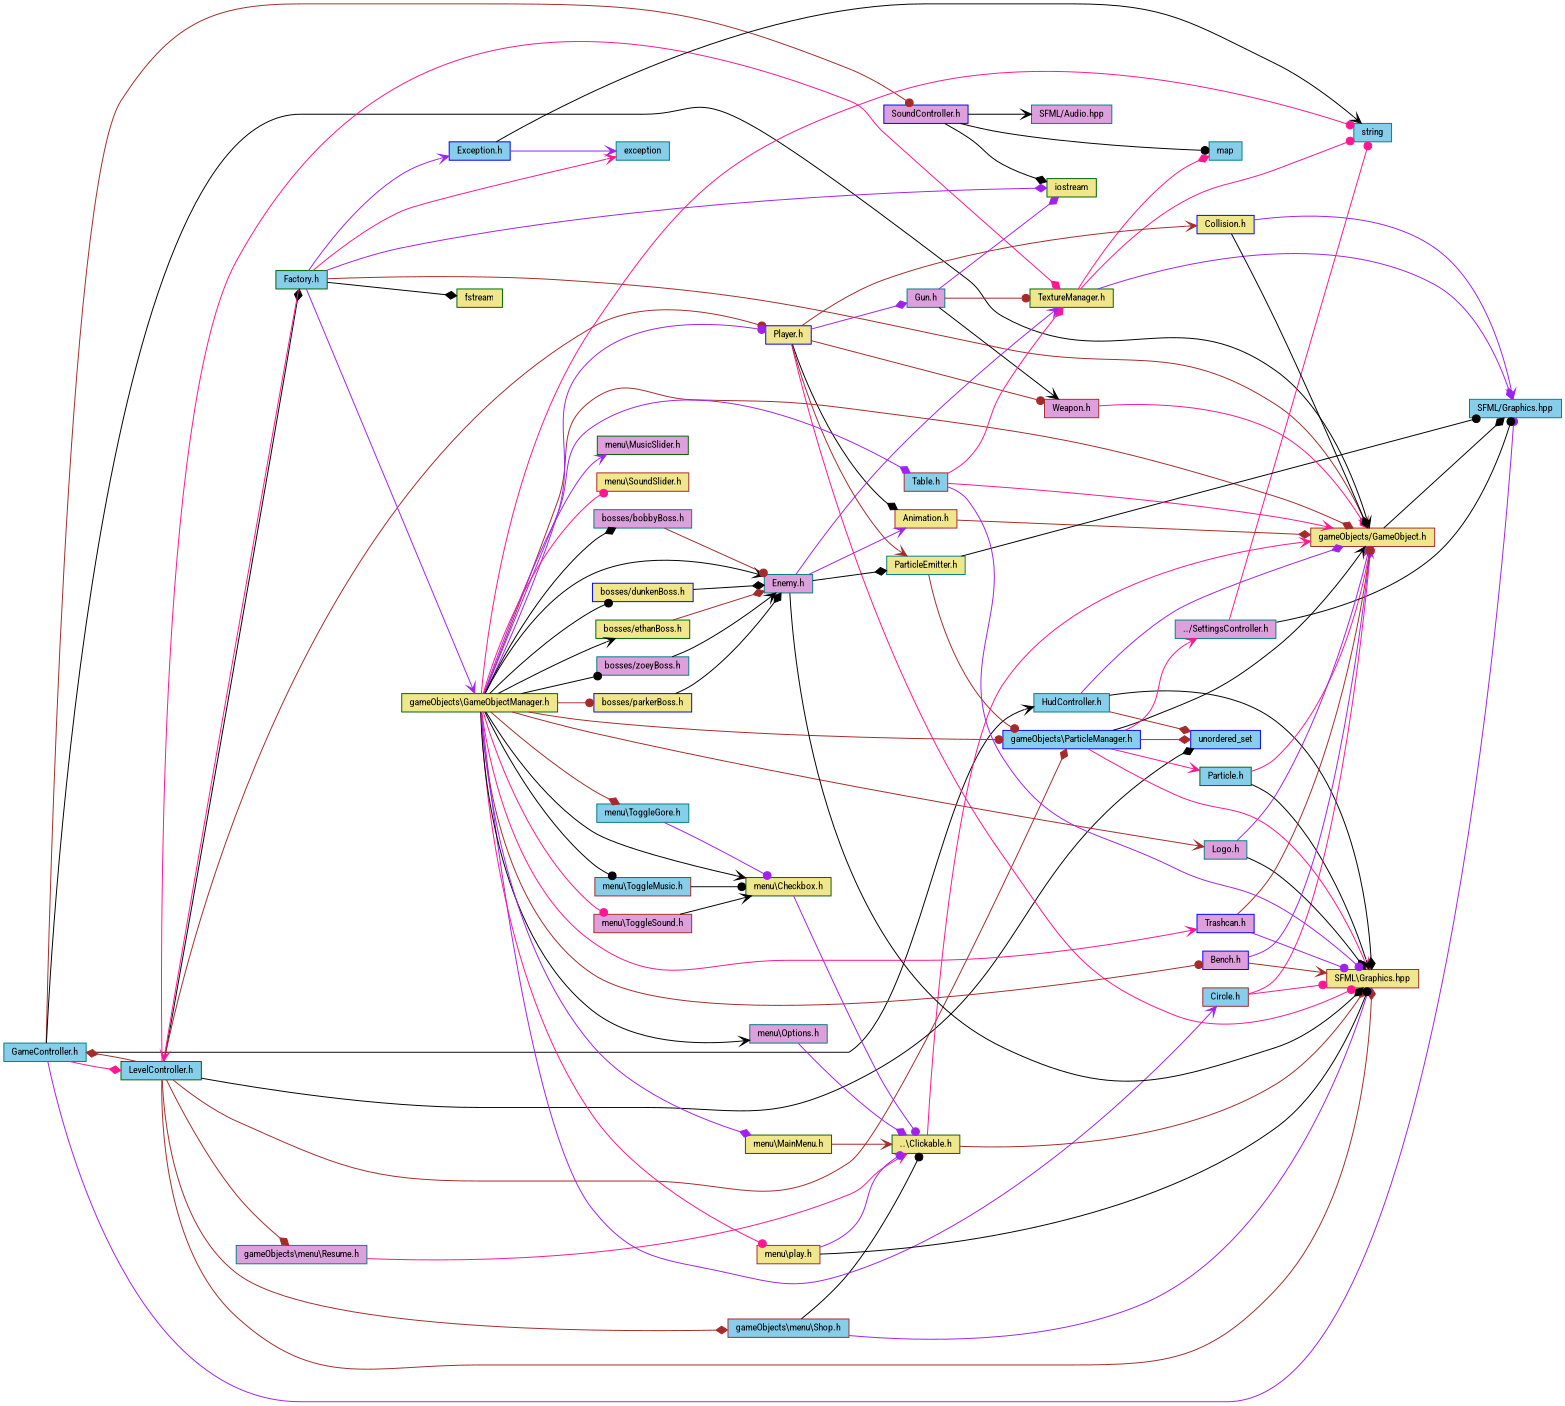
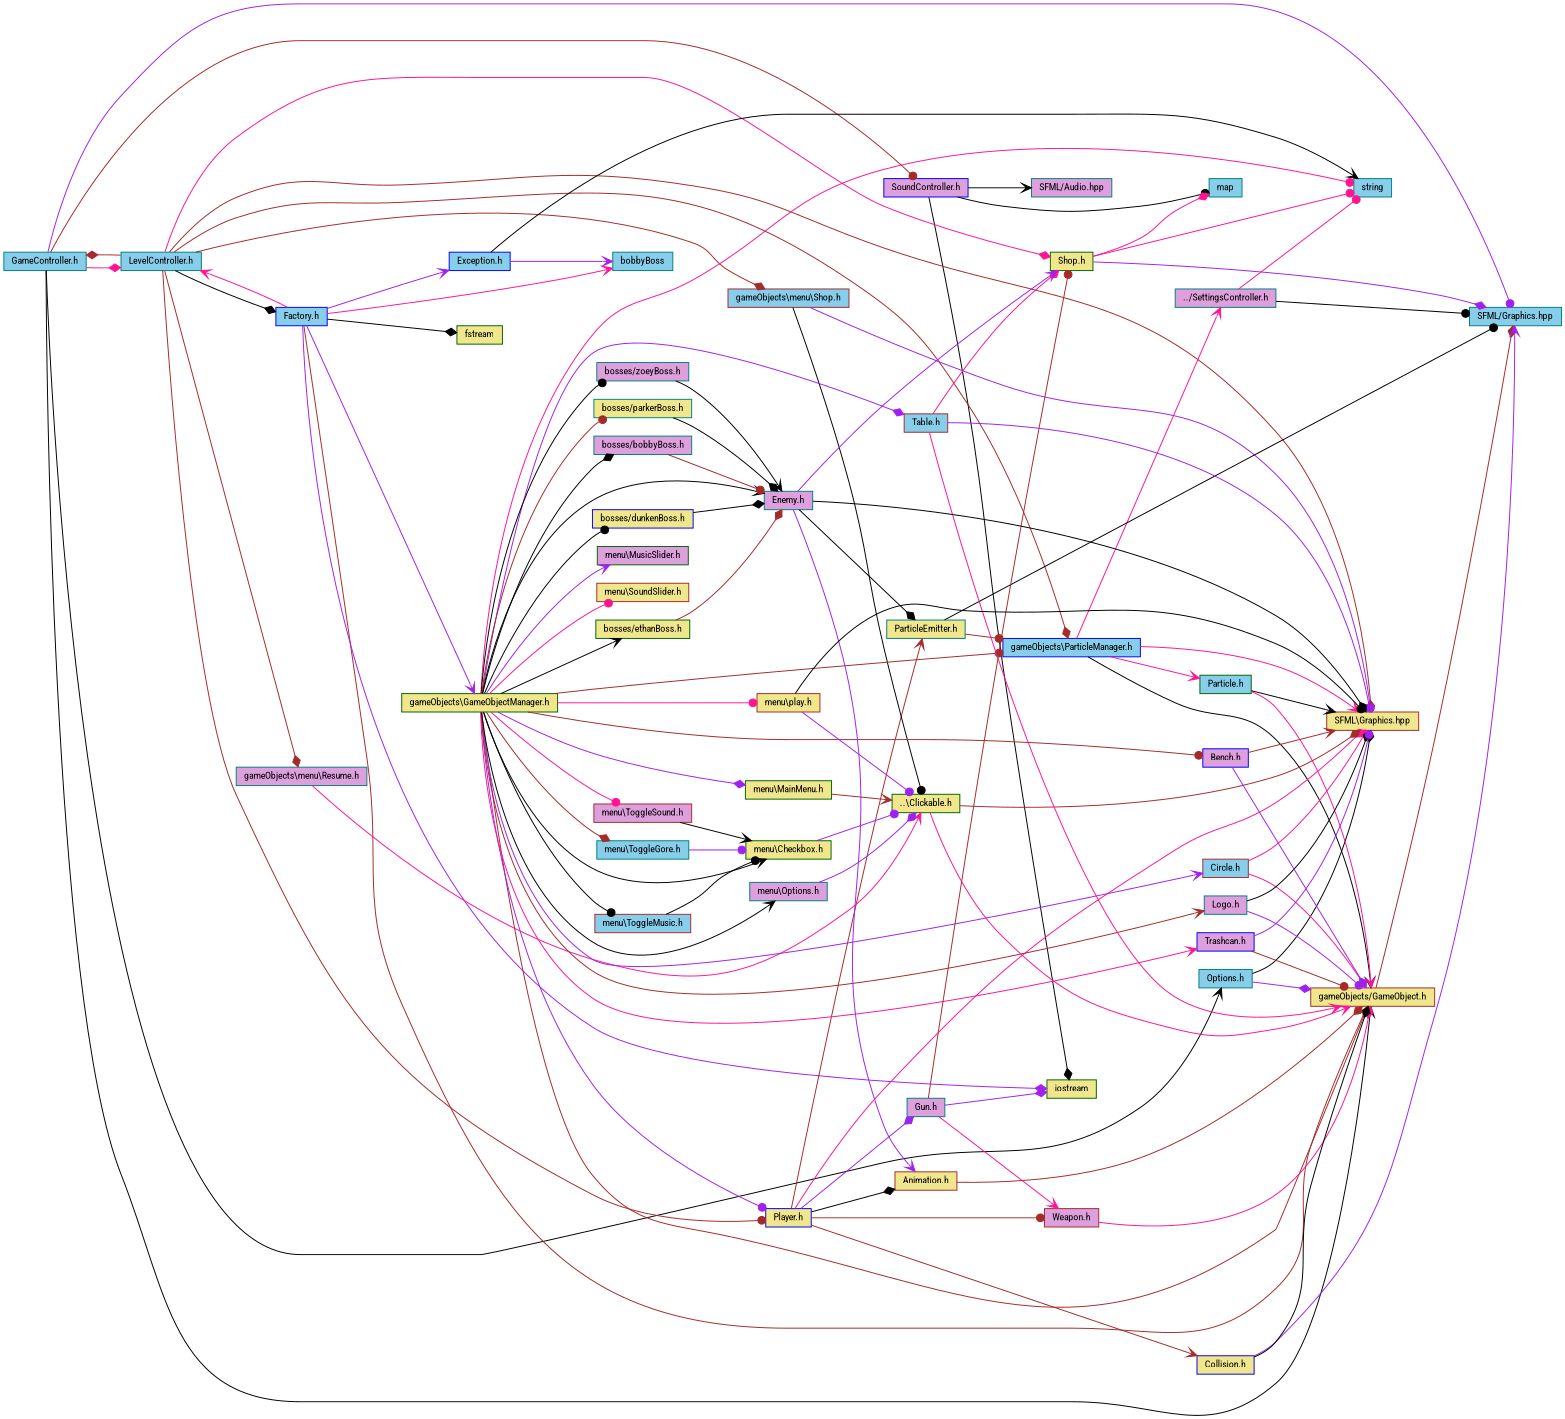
node "exception": label "exception" -> "bobbyBoss"
node "Factory.h": color darkgreen -> blue
node "TextureManager.h": label "TextureManager.h" -> "Shop.h"
edge "Gun.h" -> "Weapon.h": color black -> deeppink
edge "gameObjects/GameObject.h" -> "SFML/Graphics.hpp": color black -> brown
node "bosses/parkerBoss.h": color blue -> teal
node "HudController.h": label "HudController.h" -> "Options.h"
node "unordered_set": removed
edge "Circle.h" -> "gameObjects/GameObject.h": arrowhead dot -> diamond
node "LevelController.h": color darkgreen -> teal
